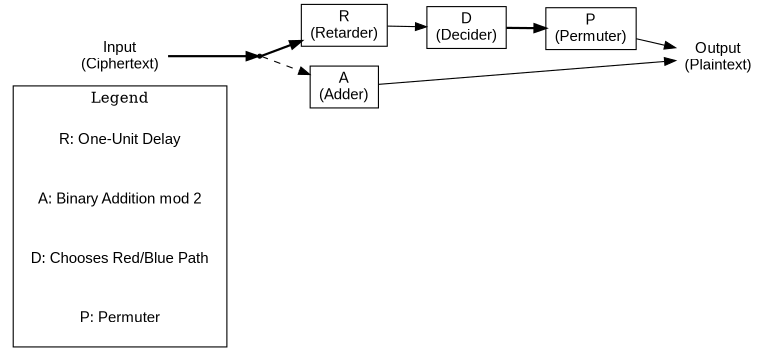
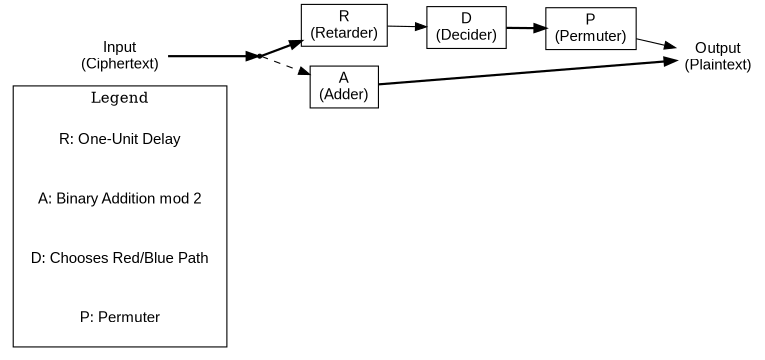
edge "A (Adder)" -> "Output (Plaintext)": style solid -> bold
